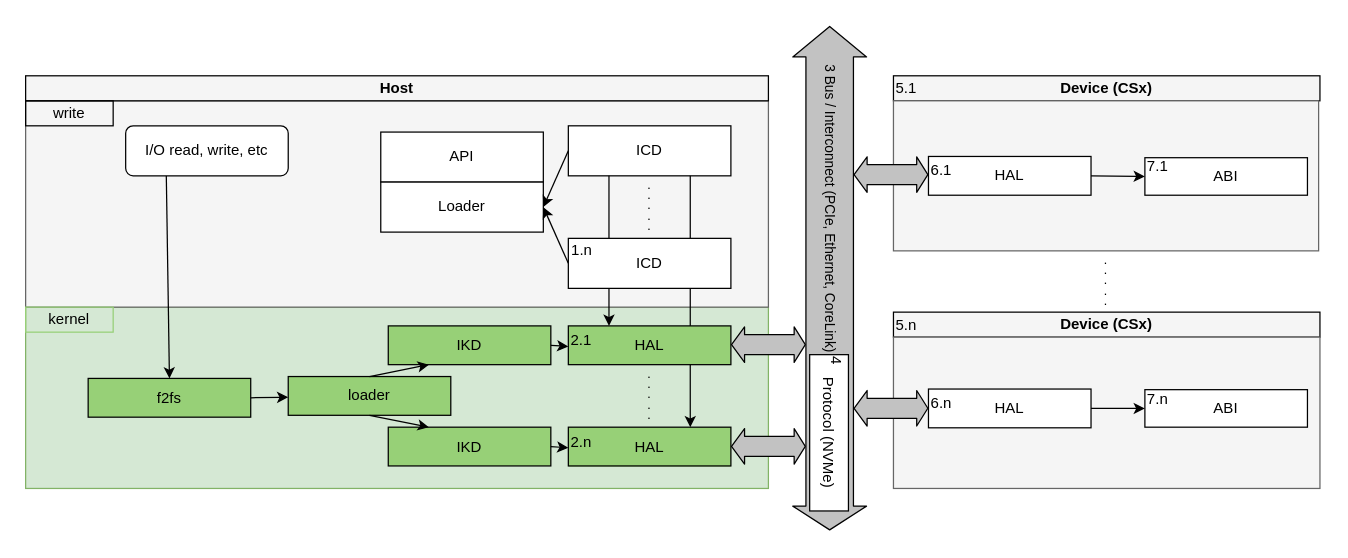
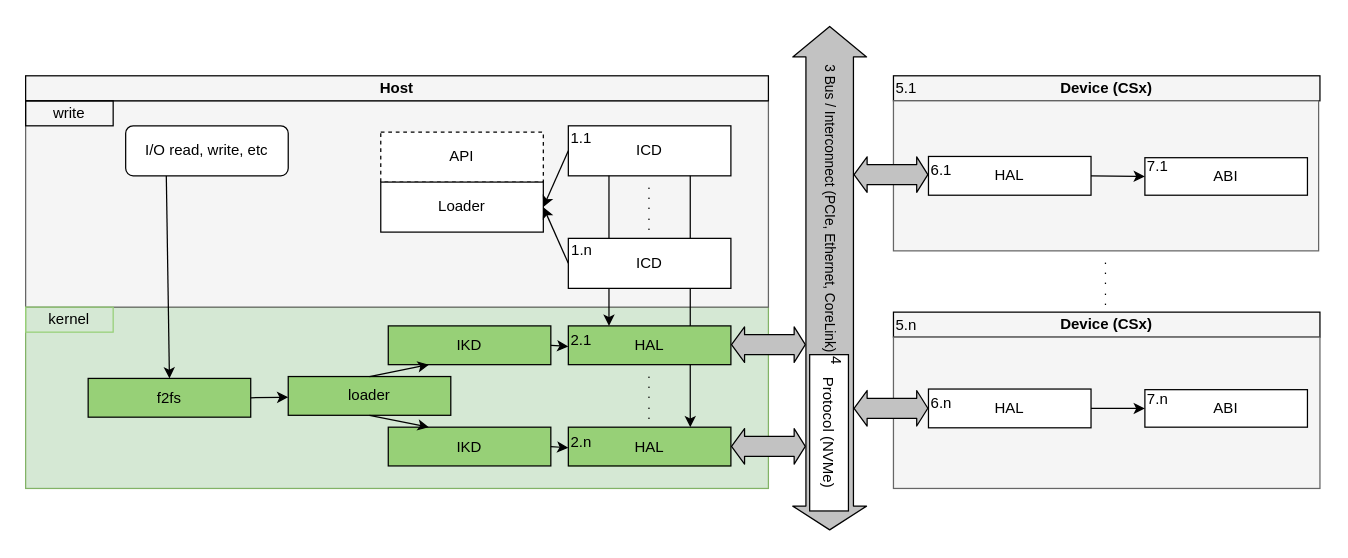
node "1.1": added
node "API": style solid -> dashed
